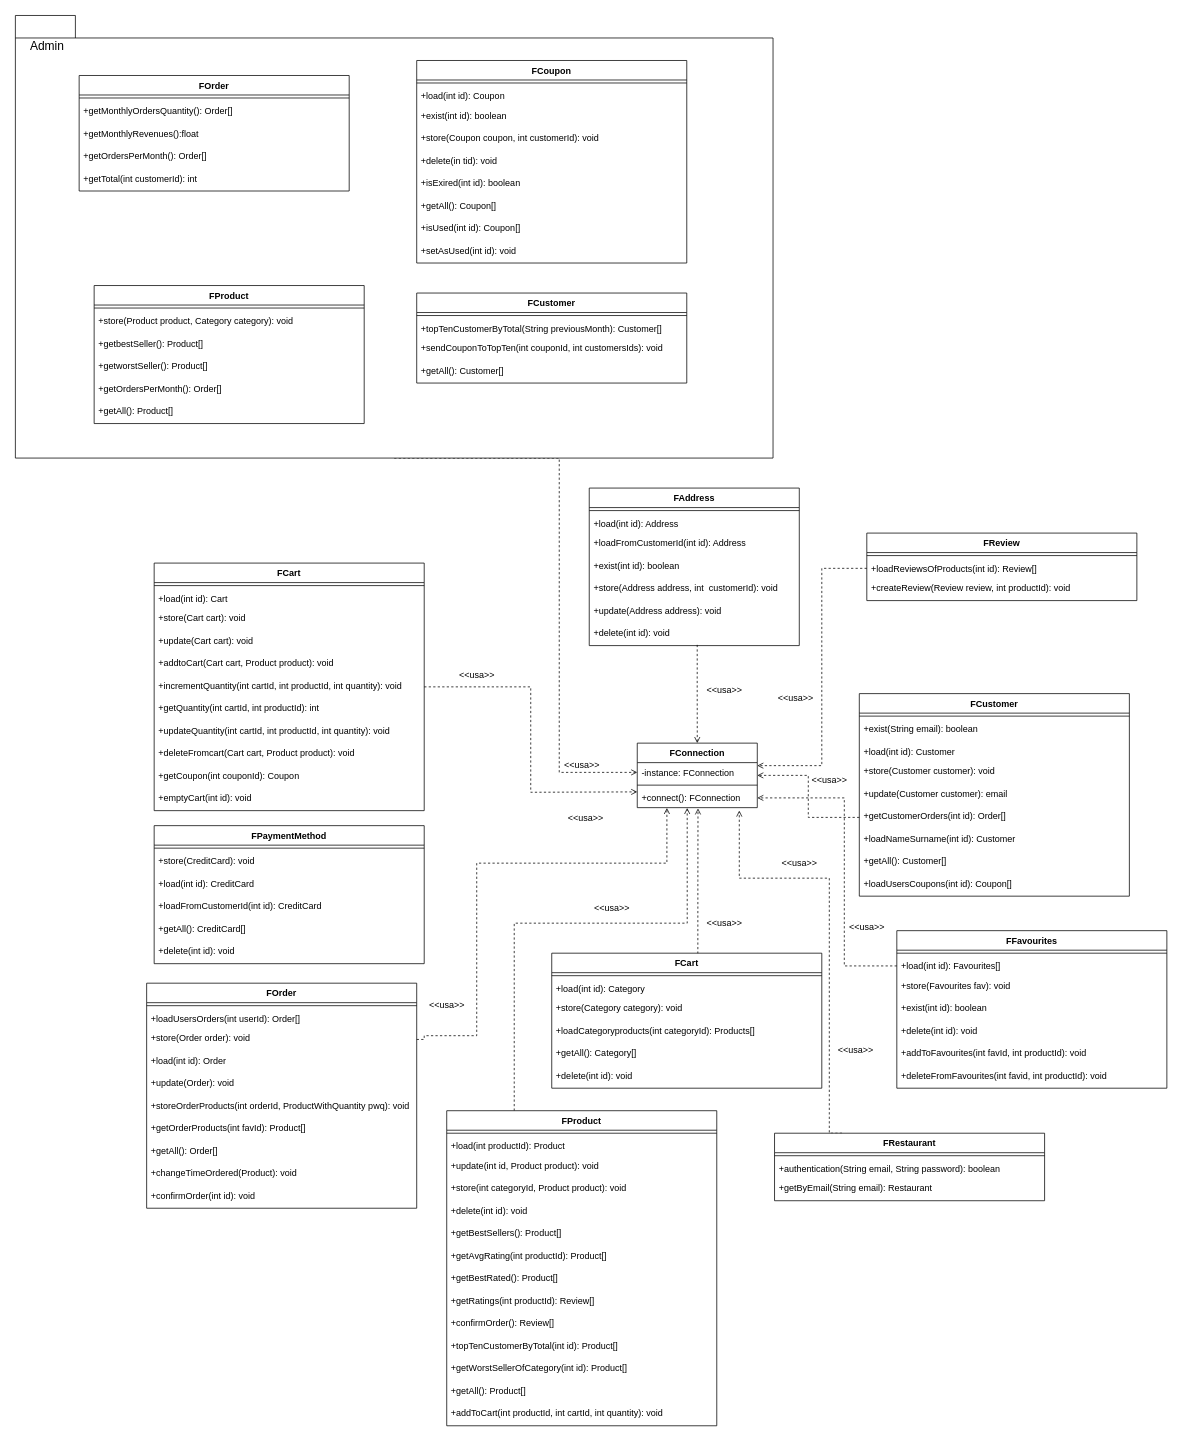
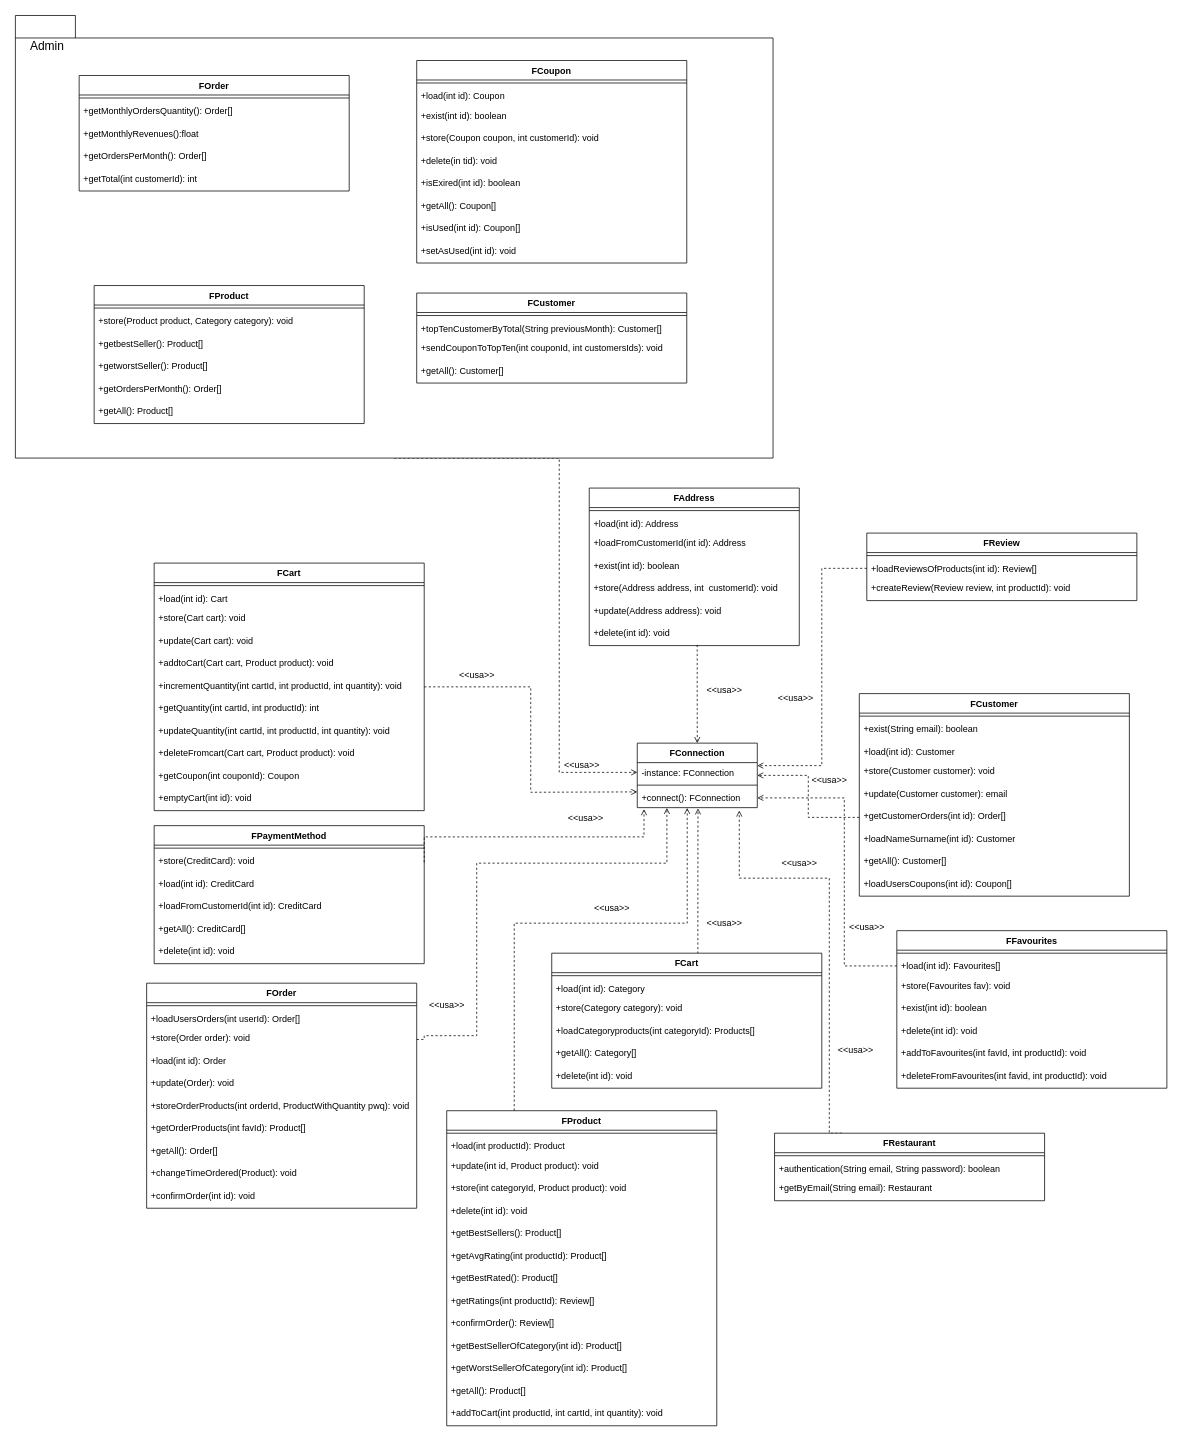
edge "+store(CreditCard): void" -> "+connect(): FConnection": added
node "+topTenCustomerByTotal(int id): Product[]": label "+topTenCustomerByTotal(int id): Product[]" -> "+getBestSellerOfCategory(int id): Product[]"
